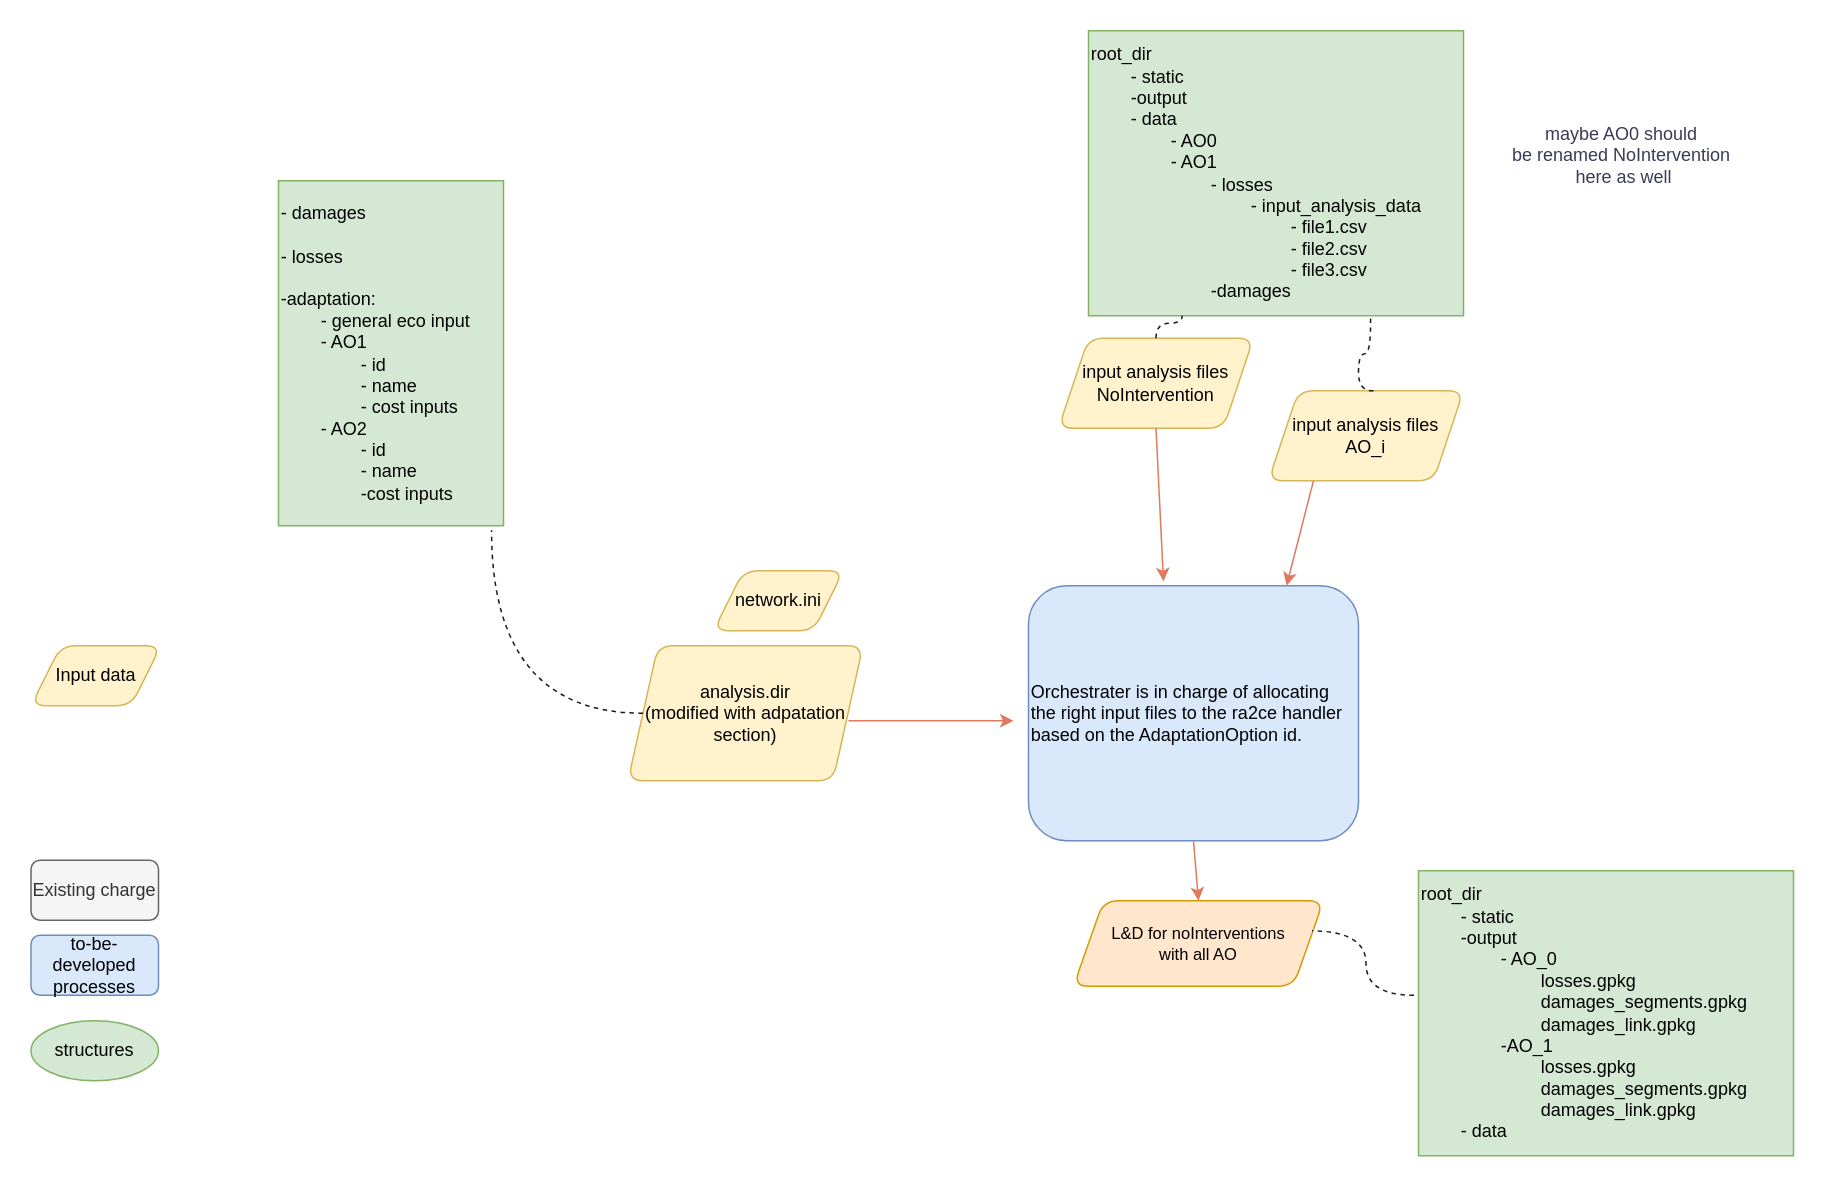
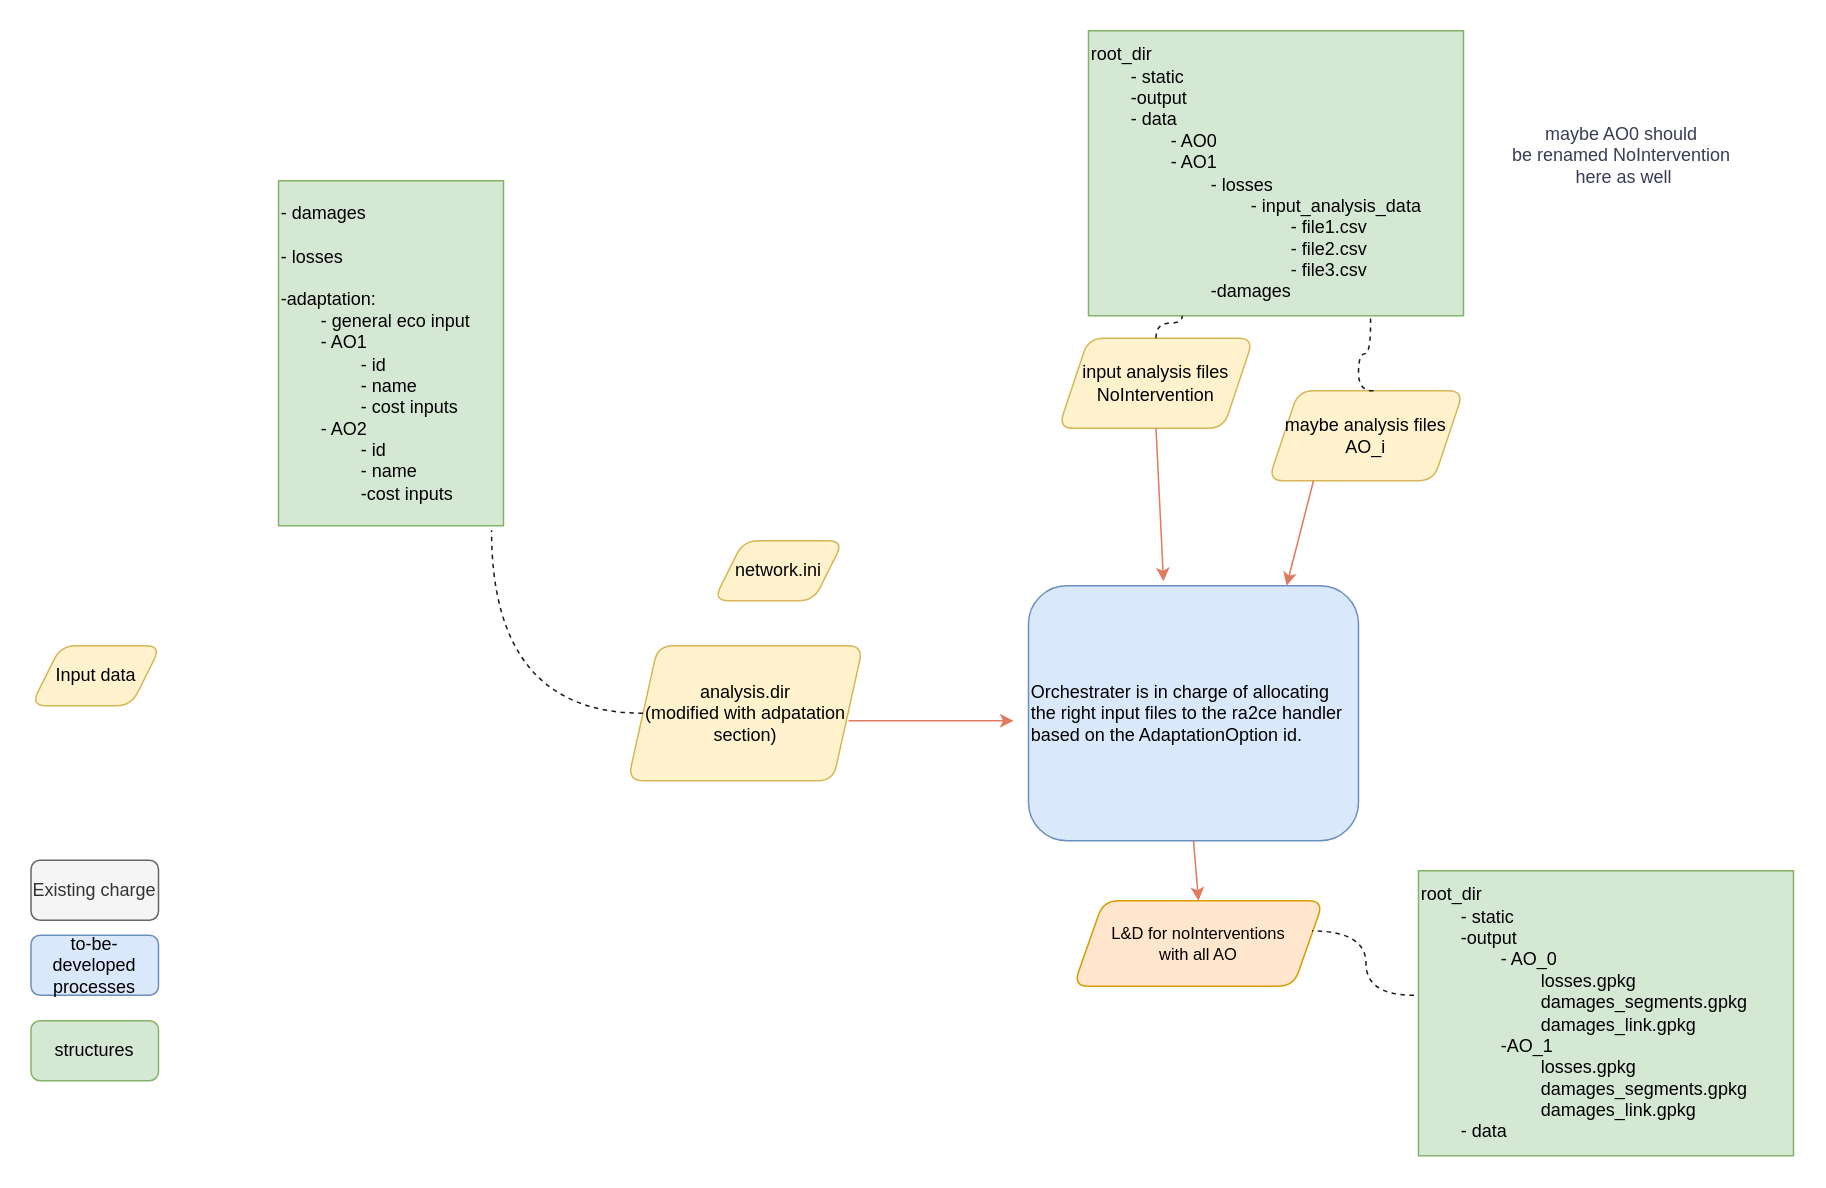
node "input analysis files AO_i": label "input analysis files AO_i" -> "maybe analysis files AO_i"
node "network.ini": moved (778, 601) -> (778, 571)
node "structures": shape ellipse -> rounded rectangle
